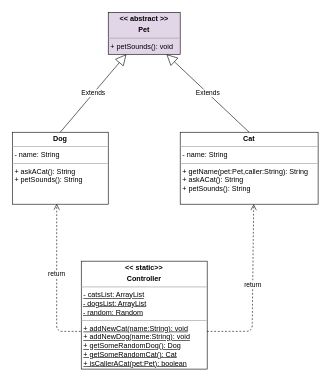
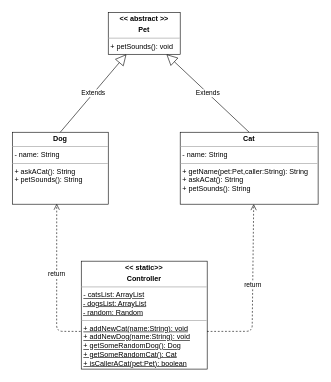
node "<< abstract >> Pet + petSounds(): void": fillcolor #e1d5e7 -> #ffffff
